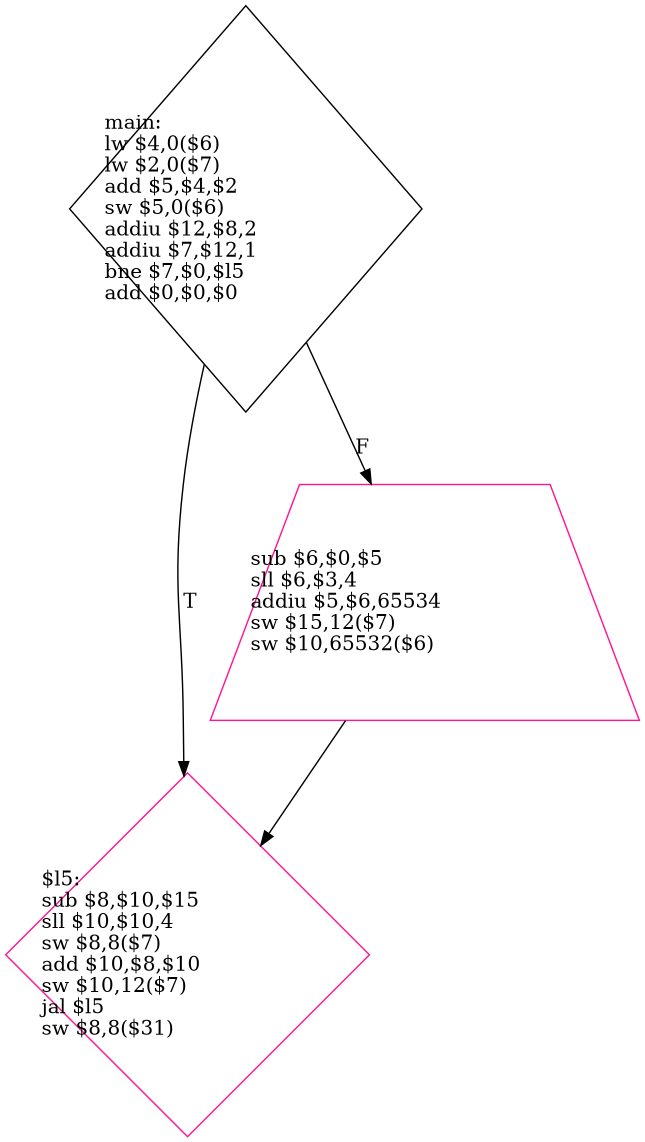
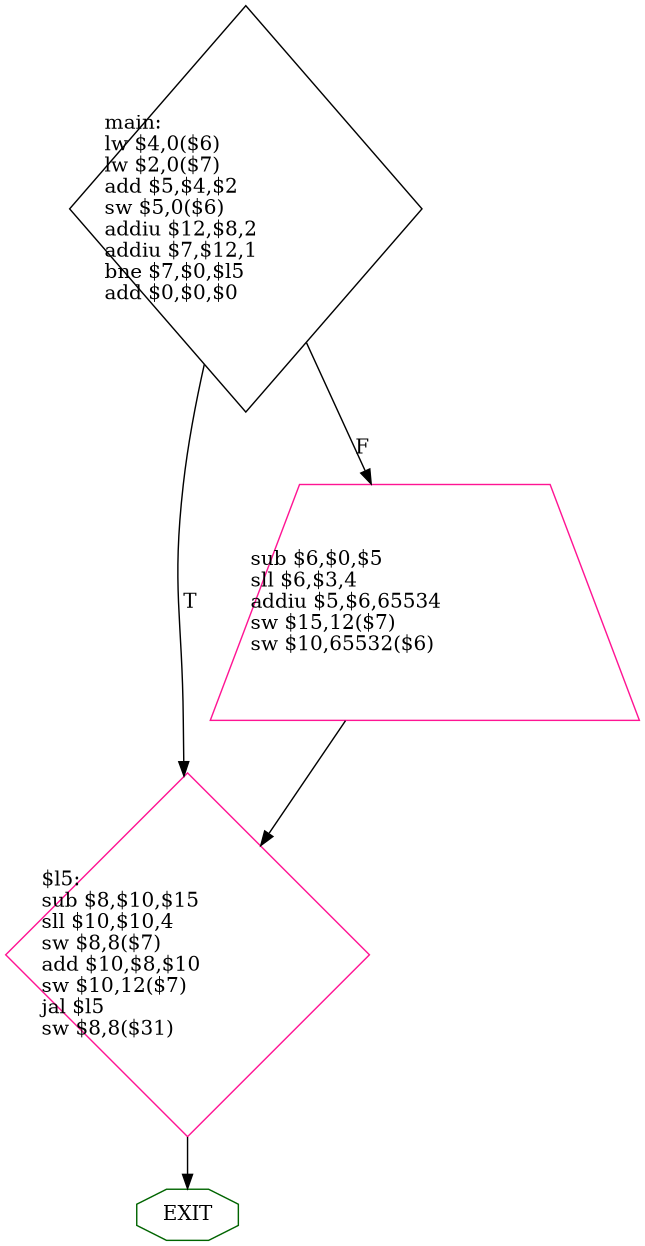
node "EXIT": added
